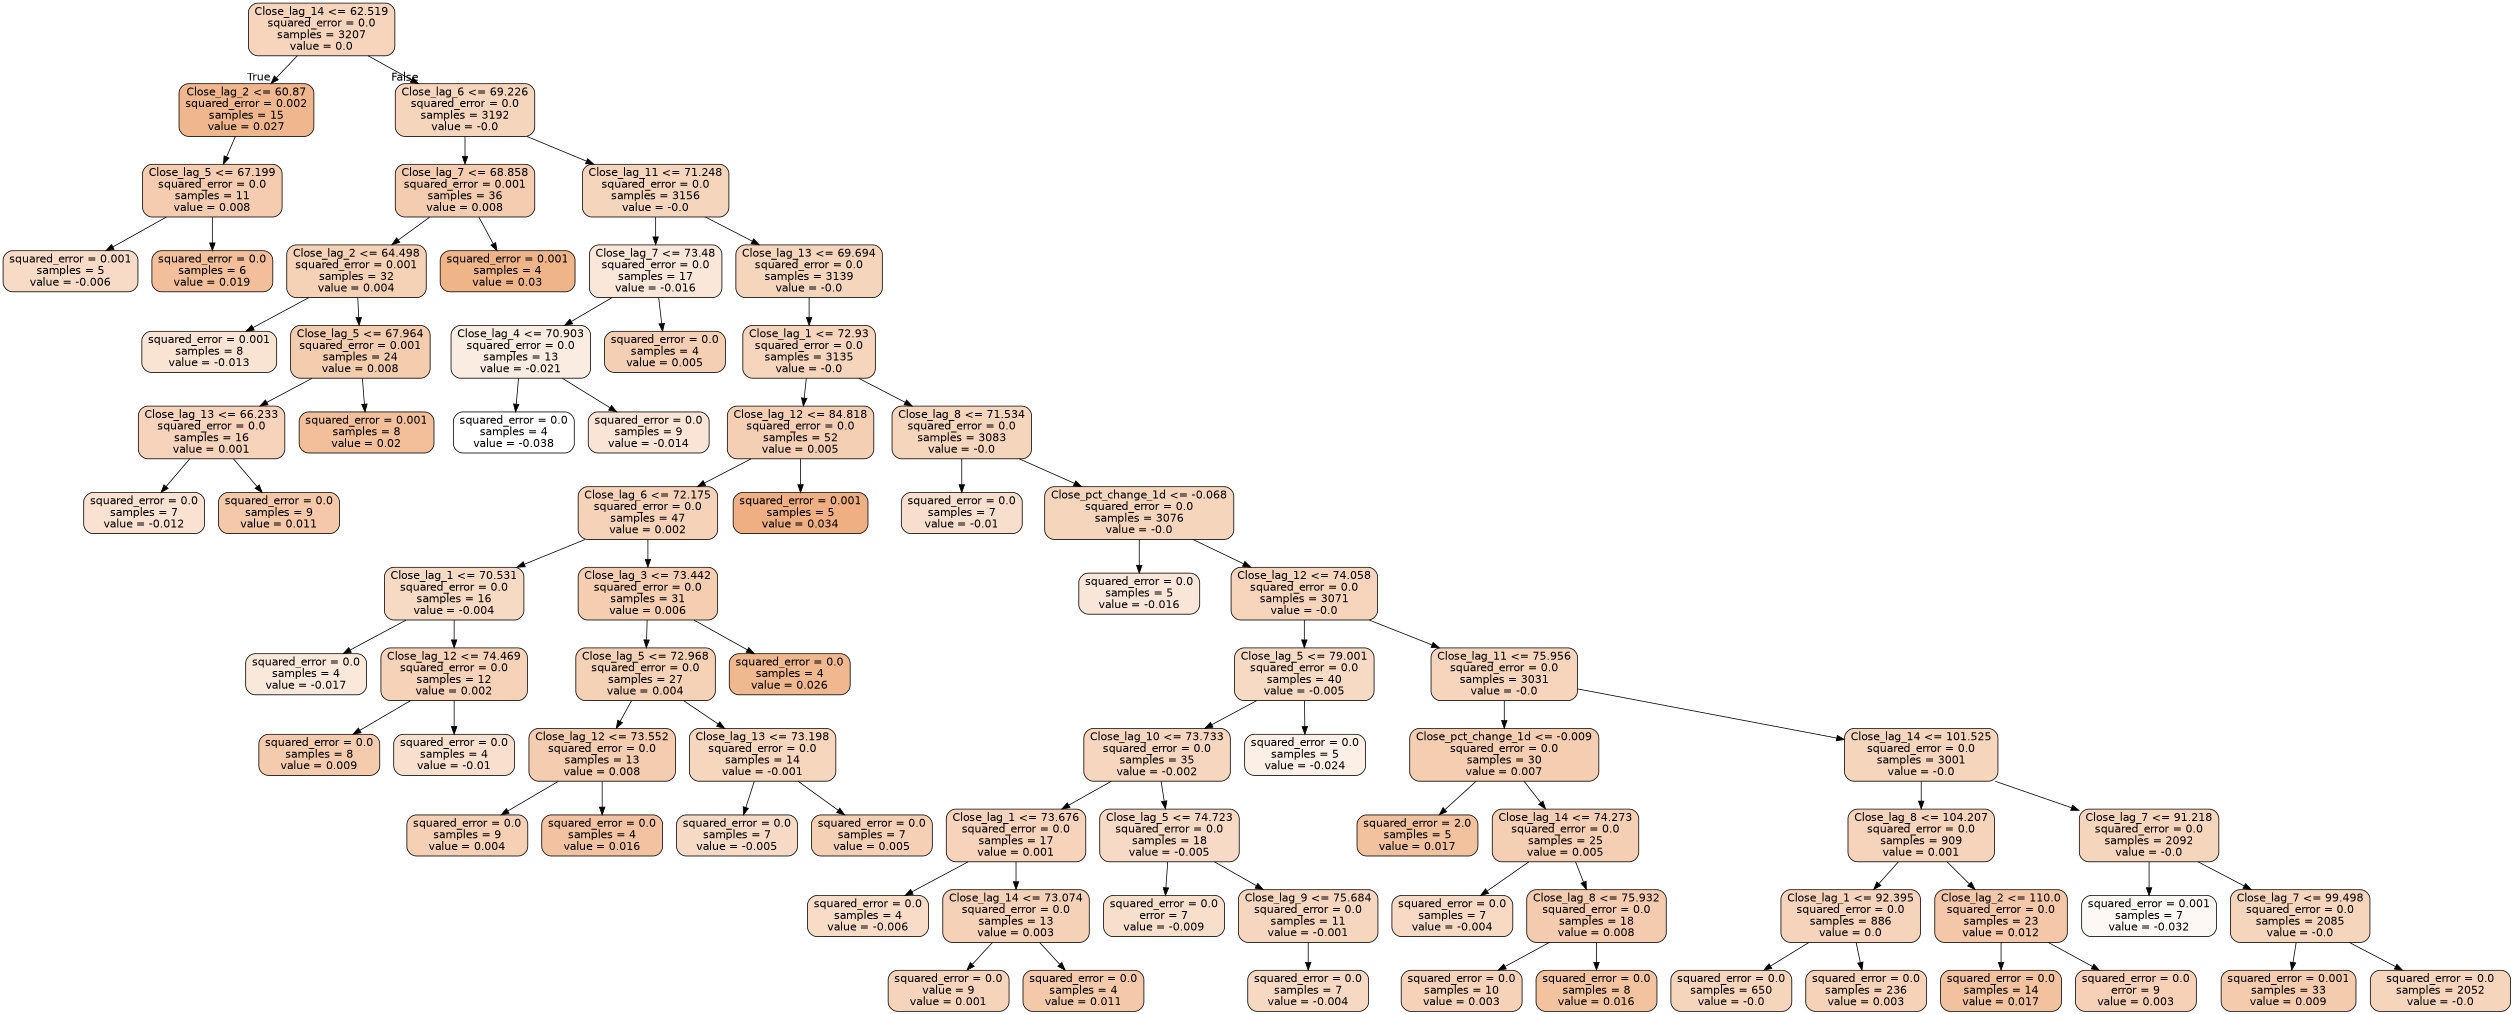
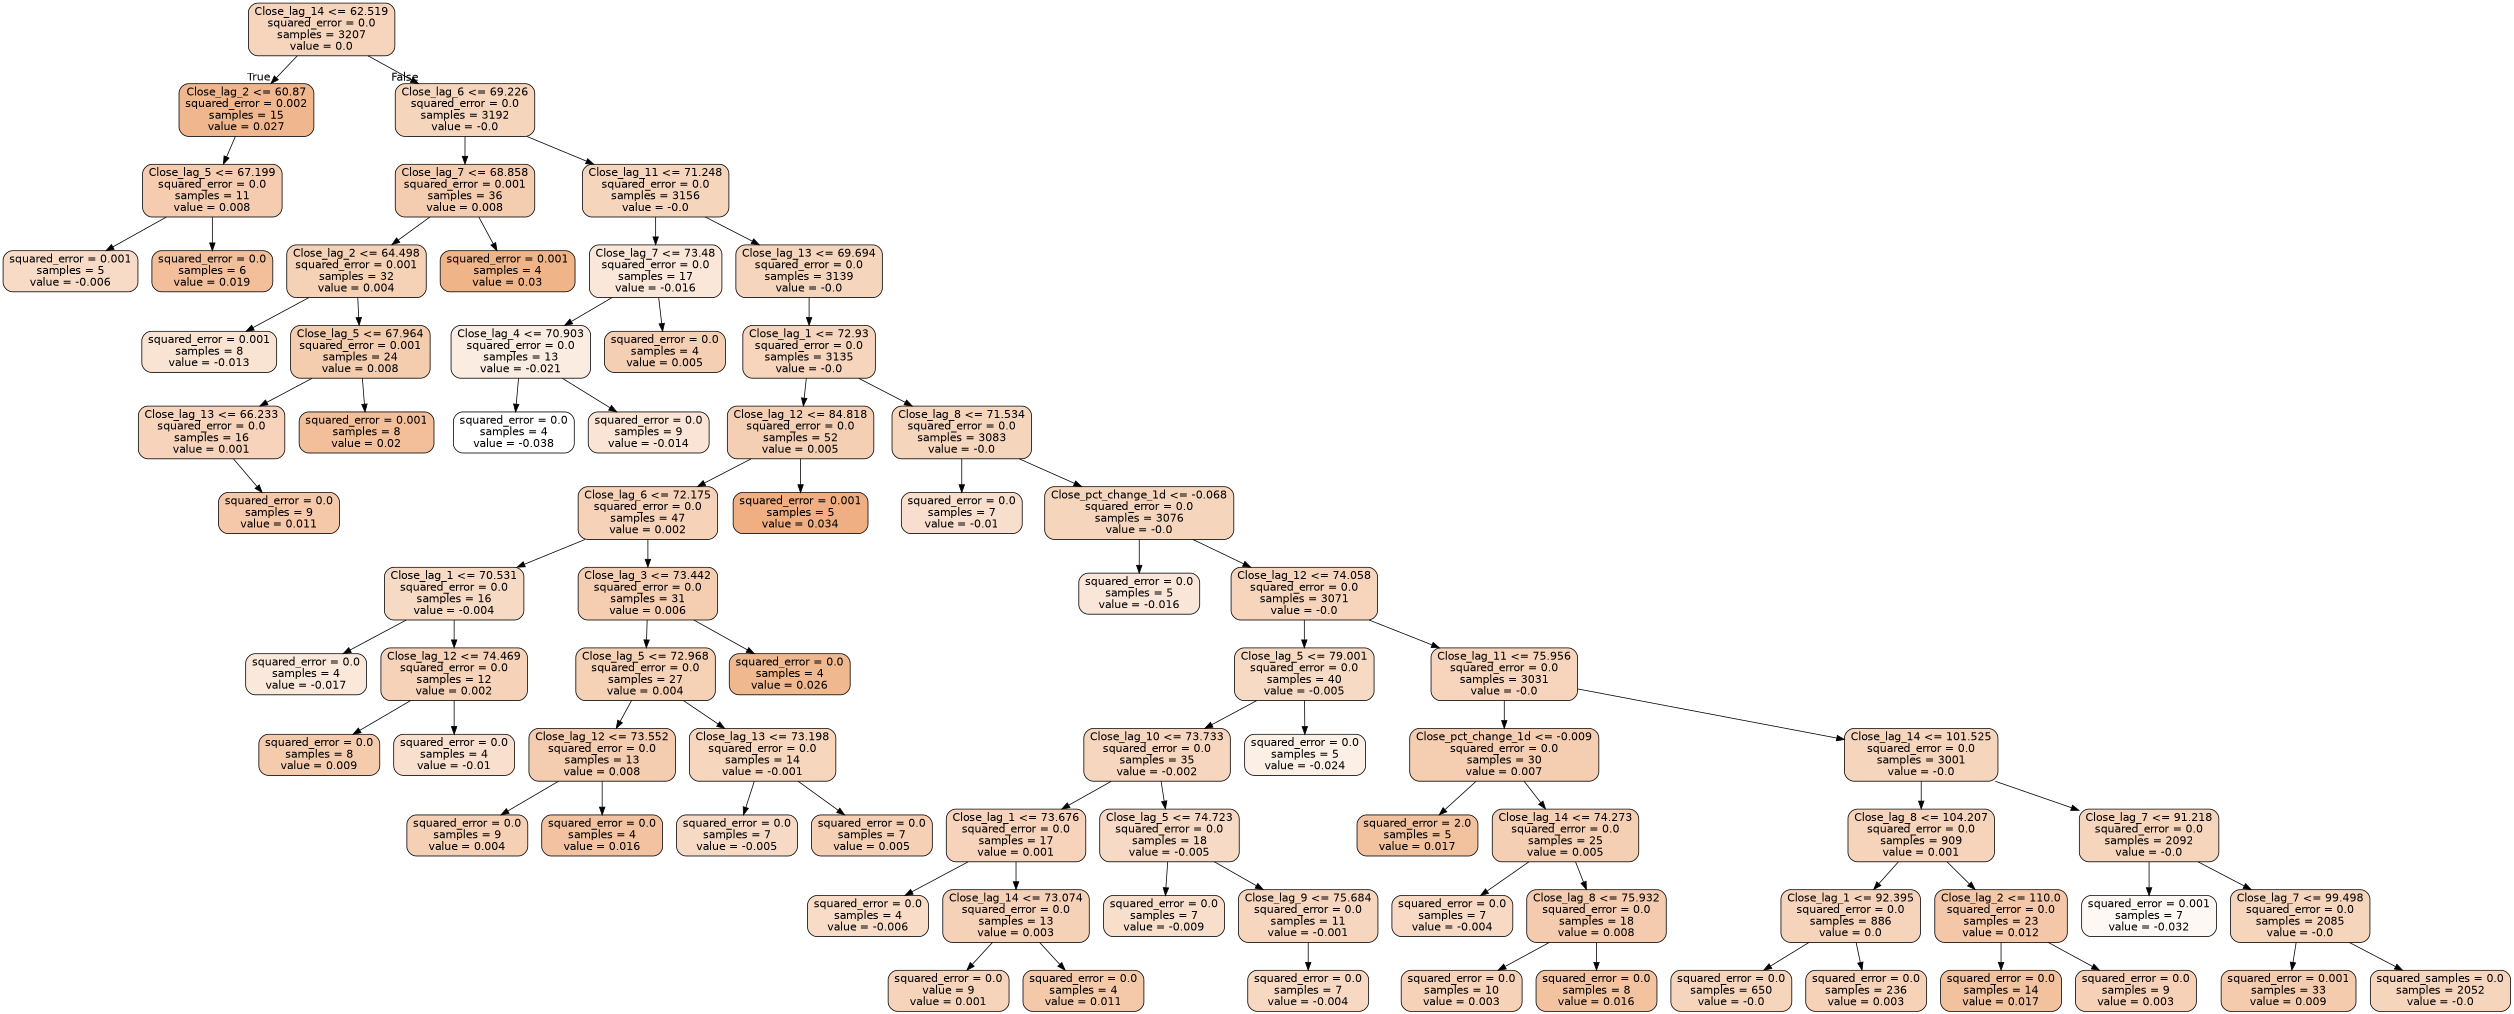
node "squared_error = 0.0 samples = 7 value = -0.012": removed
node "squared_error = 0.0 error = 7 value = -0.009": label "squared_error = 0.0 error = 7 value = -0.009" -> "squared_error = 0.0 samples = 7 value = -0.009"
node "squared_error = 0.0 error = 9 value = 0.003": label "squared_error = 0.0 error = 9 value = 0.003" -> "squared_error = 0.0 samples = 9 value = 0.003"
node "squared_error = 0.0 samples = 2052 value = -0.0": label "squared_error = 0.0 samples = 2052 value = -0.0" -> "squared_samples = 0.0 samples = 2052 value = -0.0"
